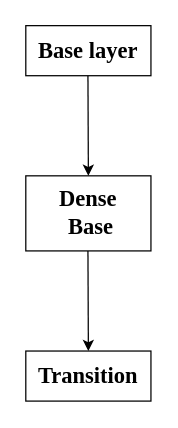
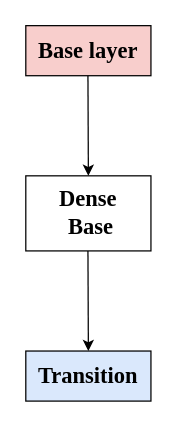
node "Base layer": fillcolor #ffffff -> #f8cecc
node "Transition": fillcolor #ffffff -> #dae8fc
